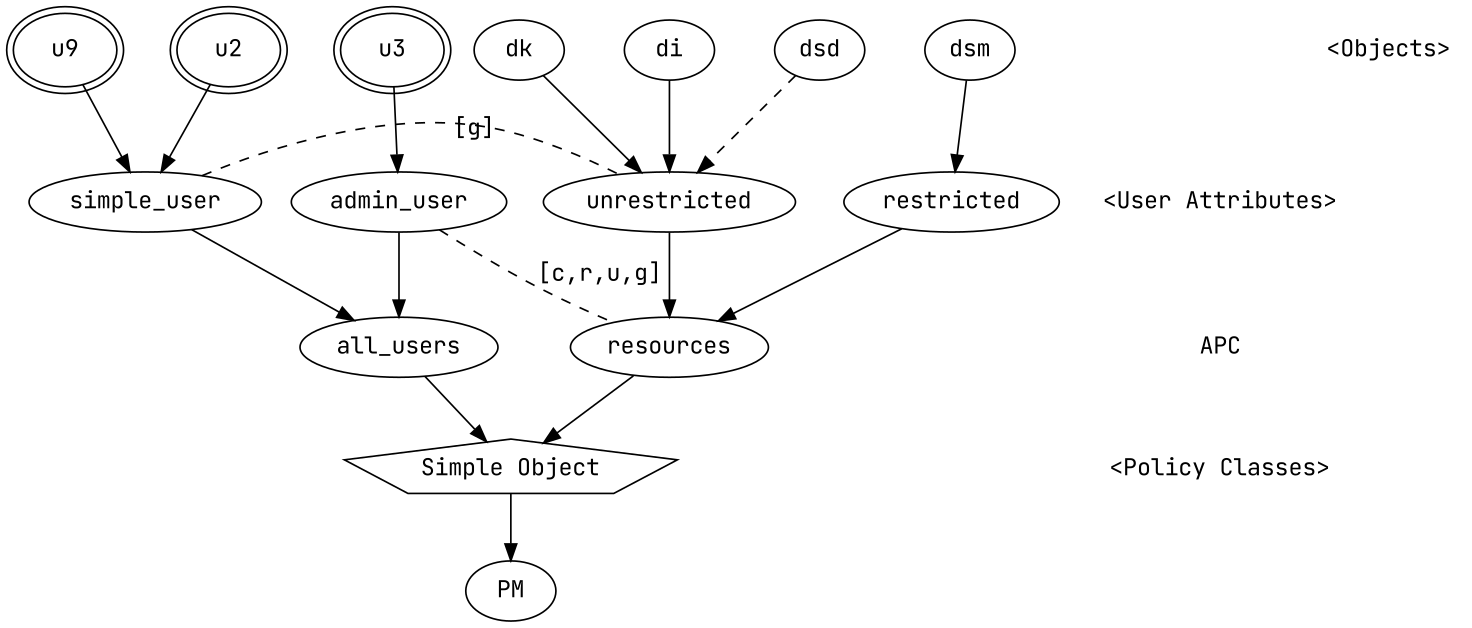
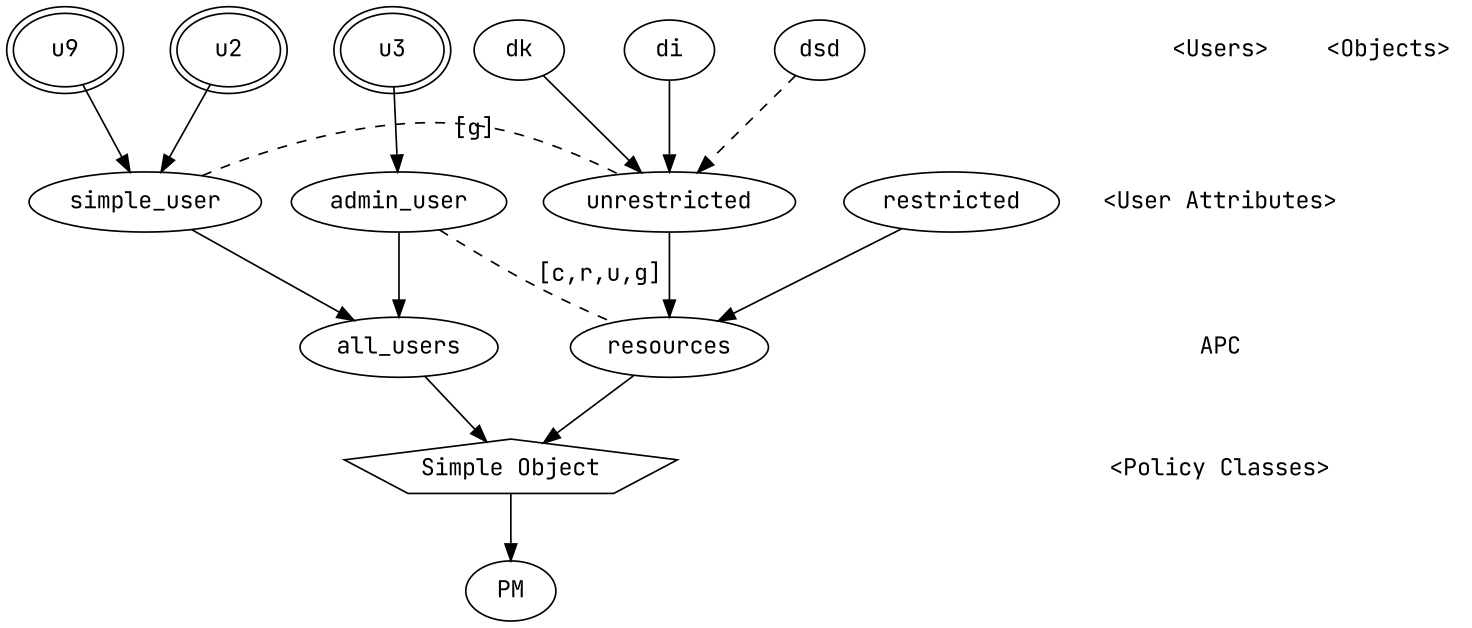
node "dsm": removed
node "<Users>": added
